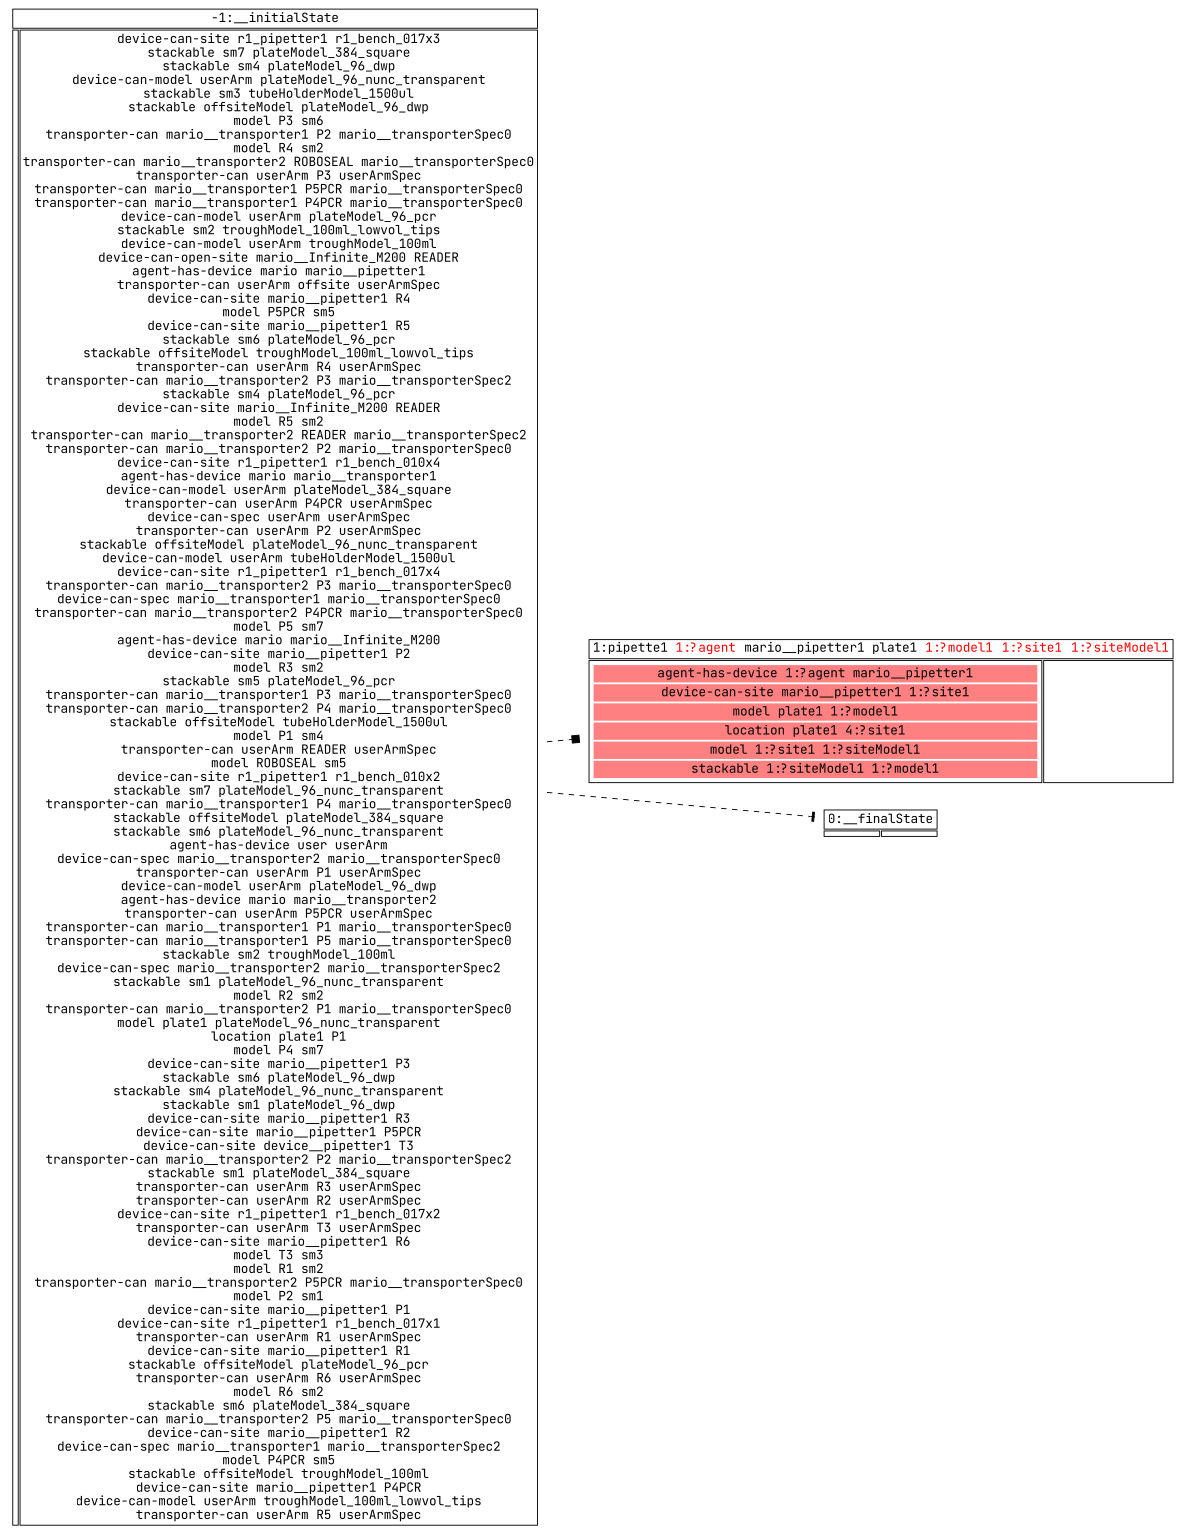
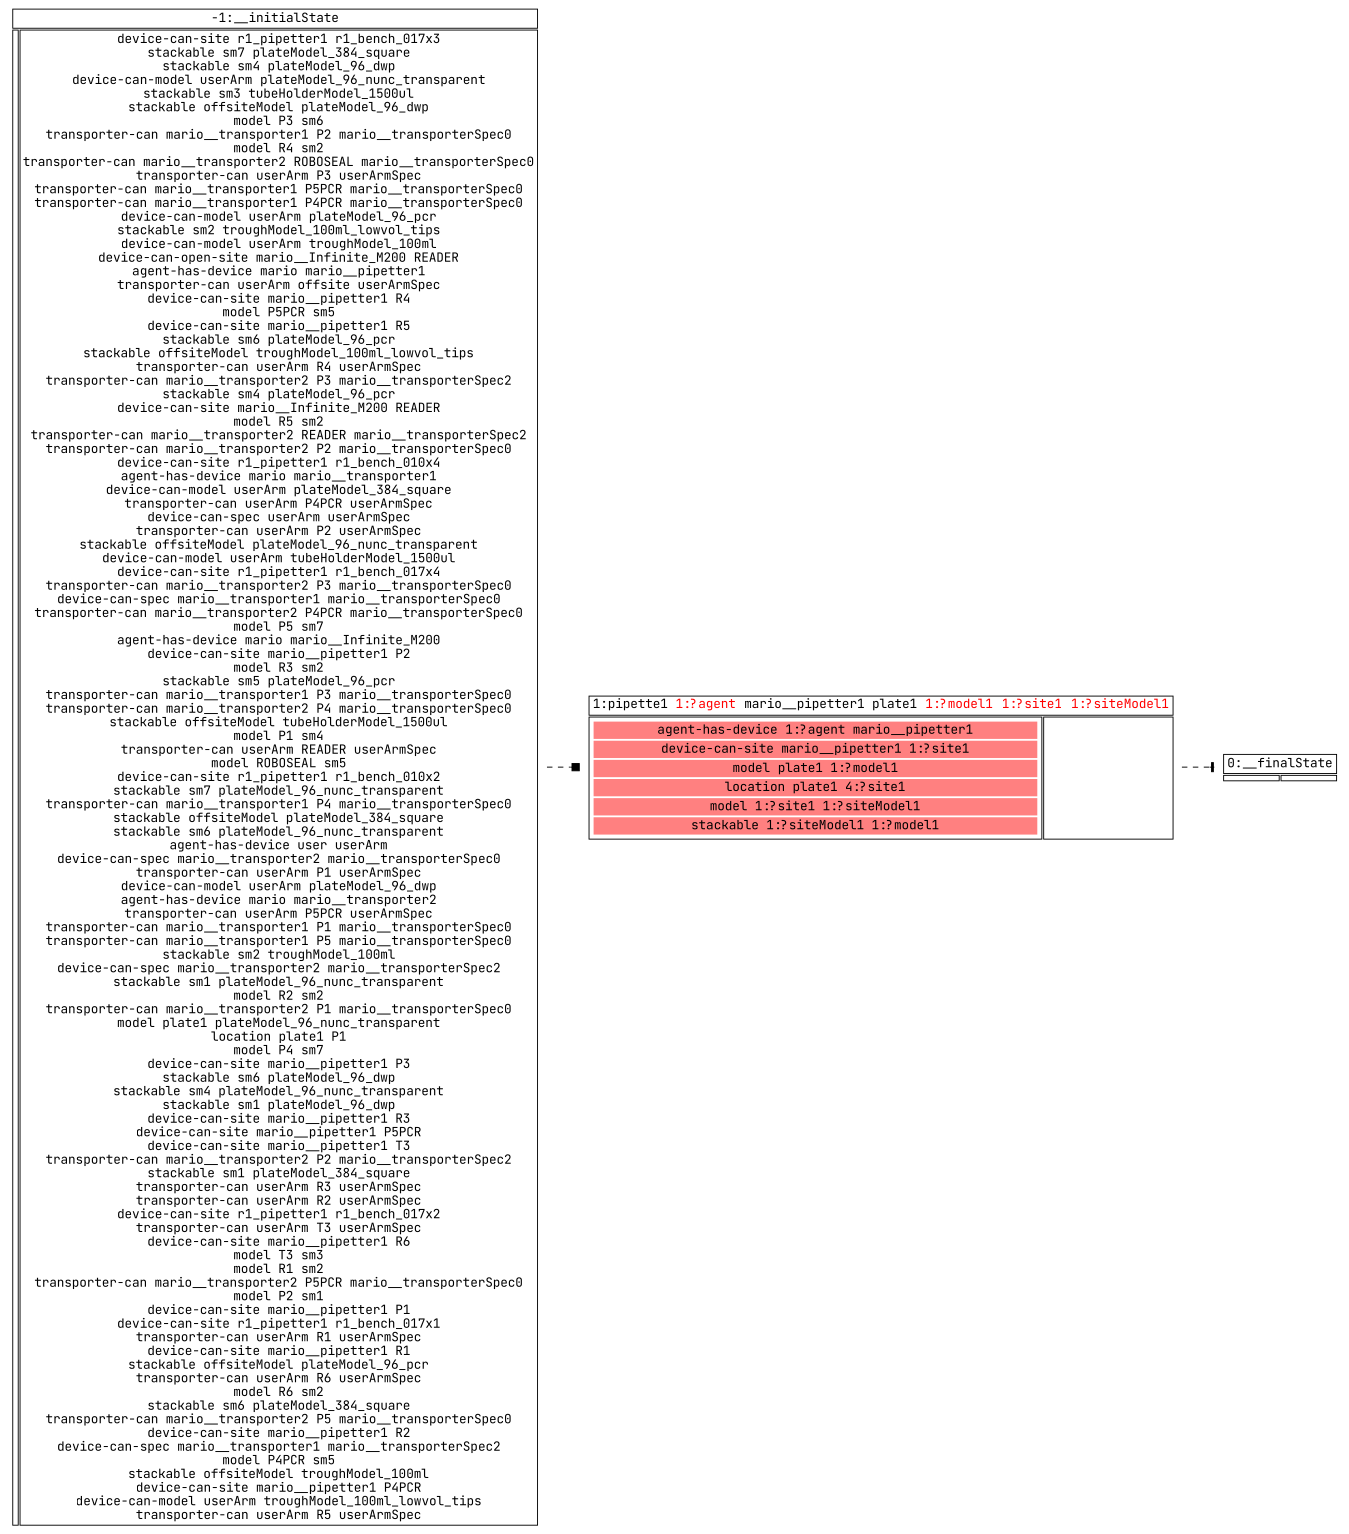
edge "-1:__initialState" -> "0:__finalState": now "1:pipette1" -> "0:__finalState"
node "-1:__initialState": text "device-can-site device__pipetter1 T3" -> "device-can-site mario__pipetter1 T3"
